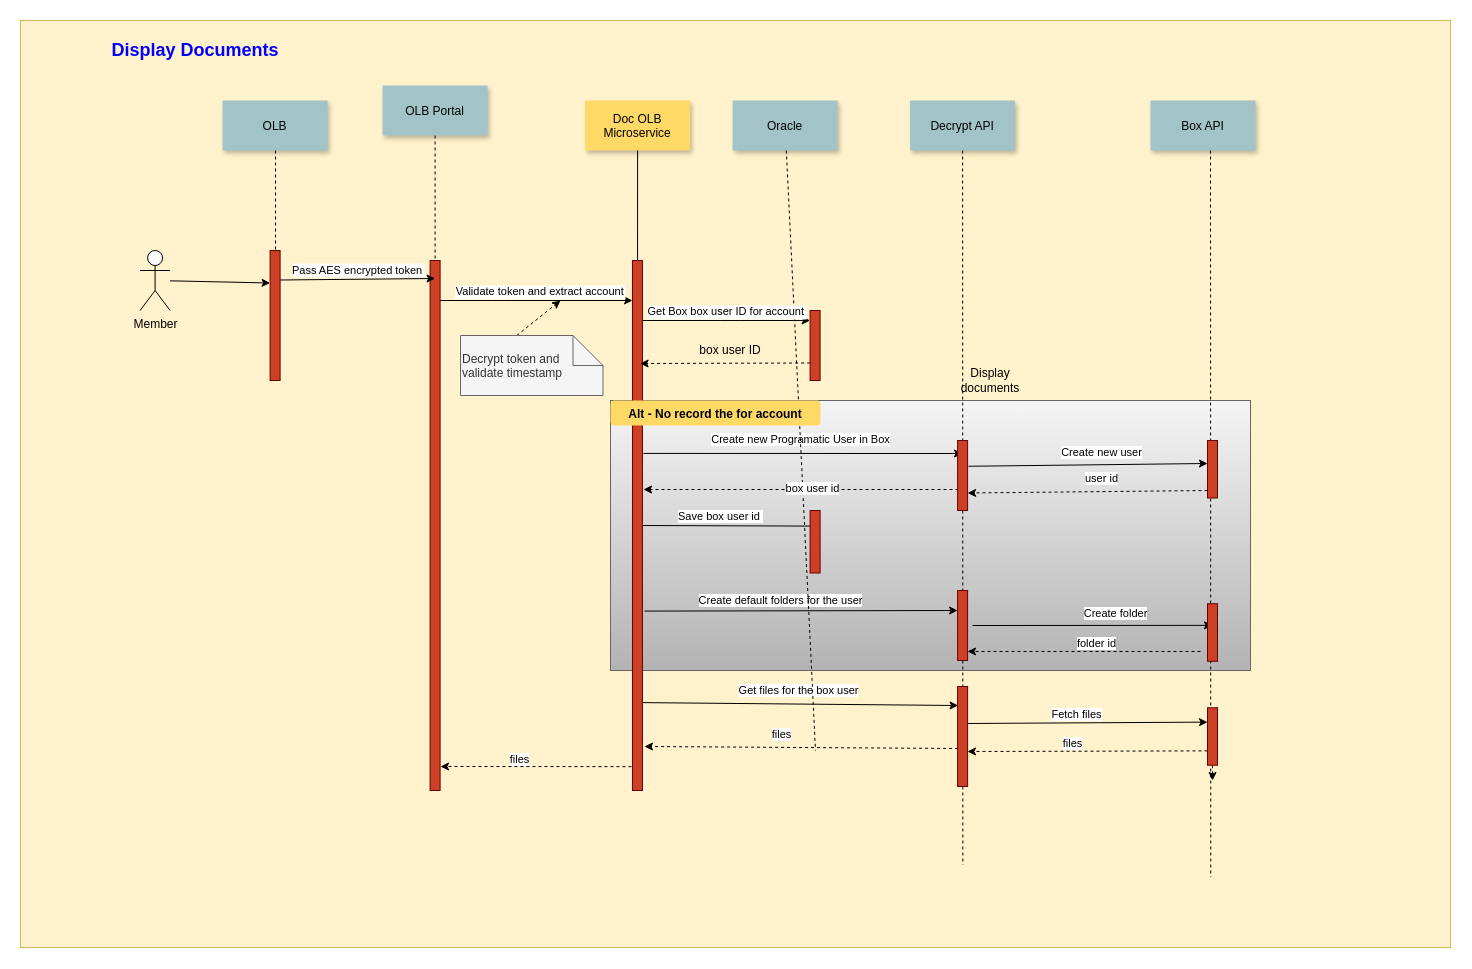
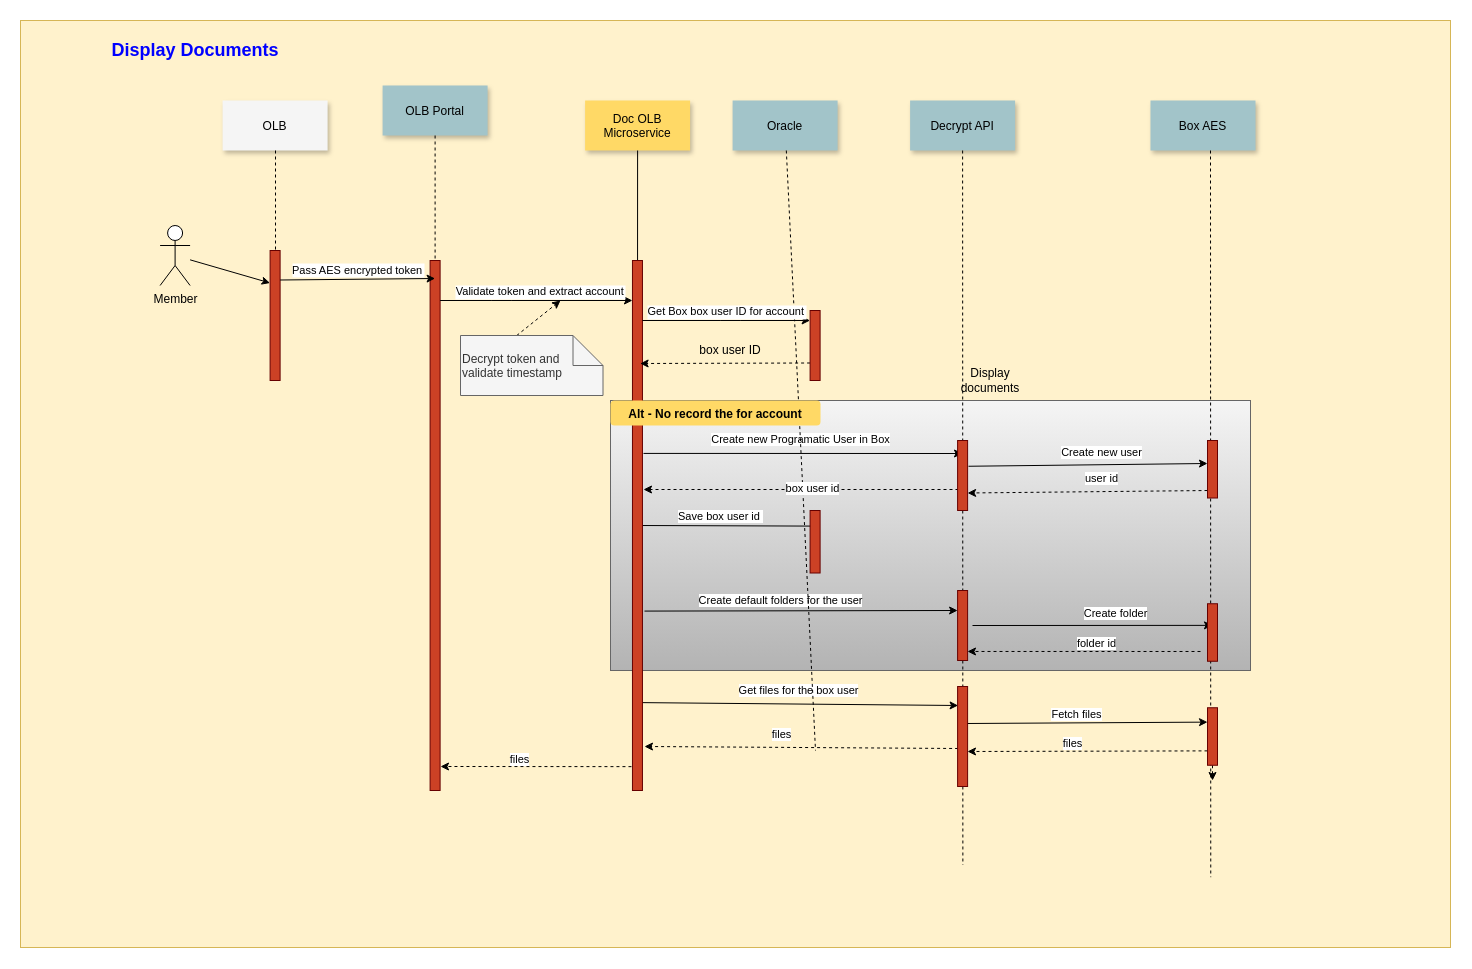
node "OLB": fillcolor #a2c4c9 -> #f5f5f5
node "Box API": label "Box API" -> "Box AES"
node "Member": moved (155, 281) -> (175, 256)
